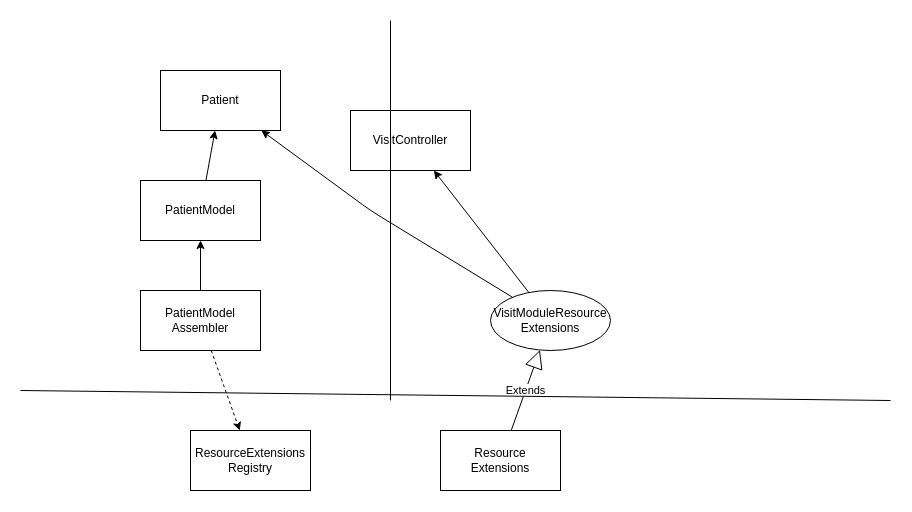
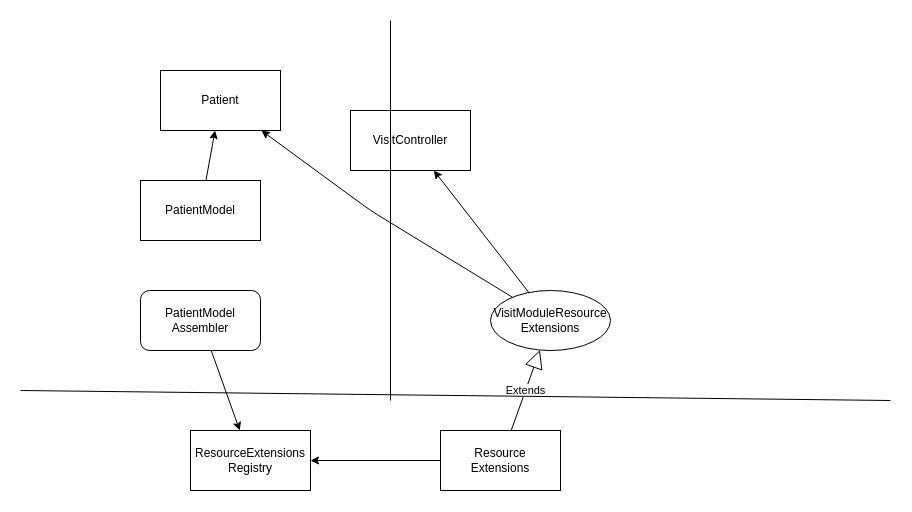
edge "PatientModel Assembler" -> "PatientModel": removed
node "PatientModel Assembler": shape rectangle -> rounded rectangle
edge "PatientModel Assembler" -> "ResourceExtensions Registry": style dashed -> solid
edge "Resource Extensions" -> "ResourceExtensions Registry": added
